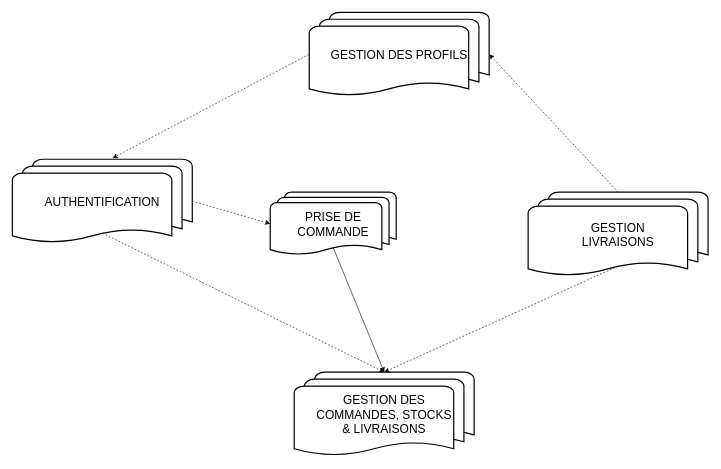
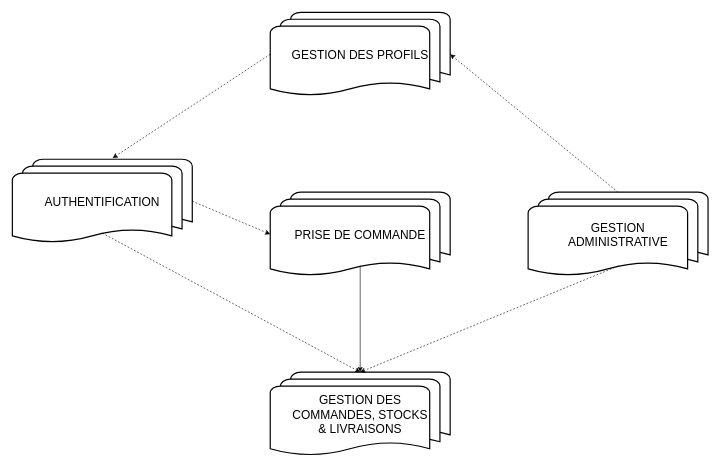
node "GESTION DES PROFILS": moved (399, 54) -> (360, 54)
node "PRISE DE COMMANDE": size 126x63 -> 180x84
node "GESTION LIVRAISONS": label "GESTION LIVRAISONS" -> "GESTION ADMINISTRATIVE"
node "GESTION DES COMMANDES, STOCKS & LIVRAISONS": moved (384, 414) -> (360, 414)
